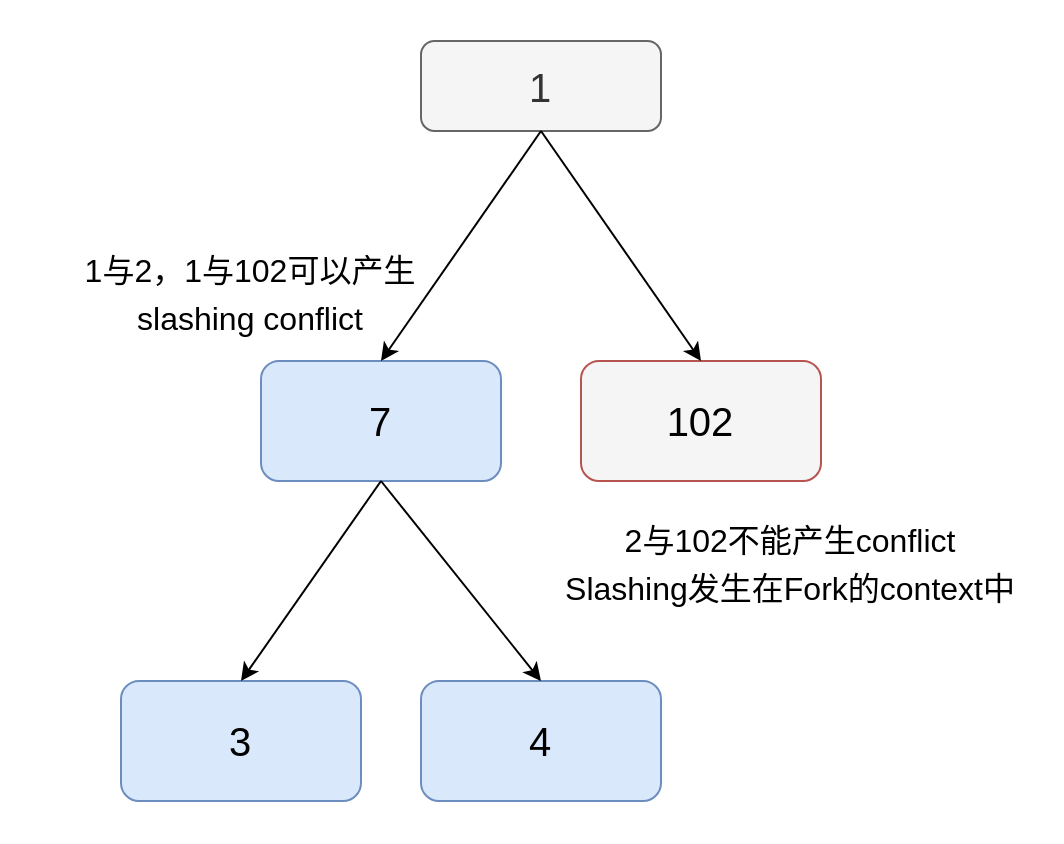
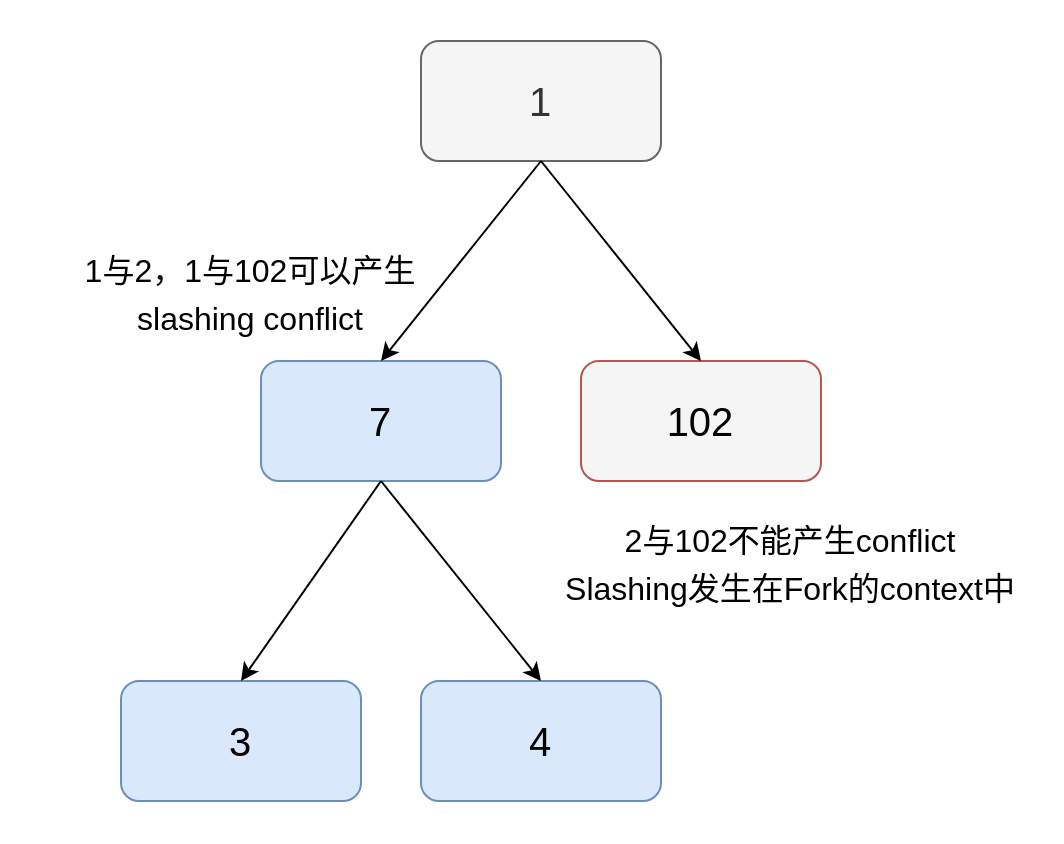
node "1": size 240x90 -> 240x120
